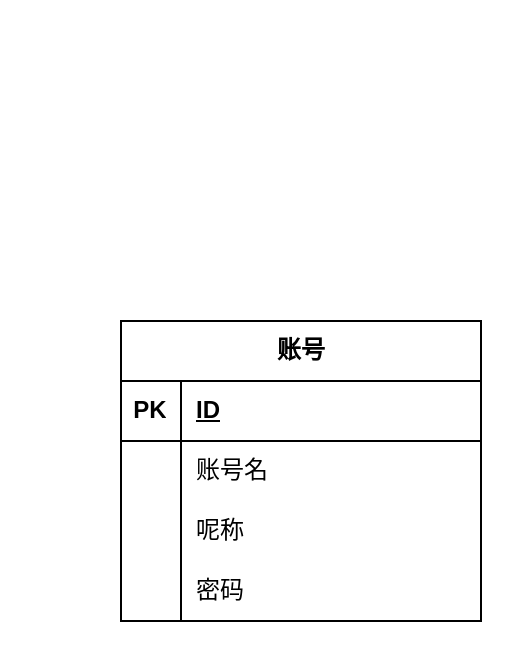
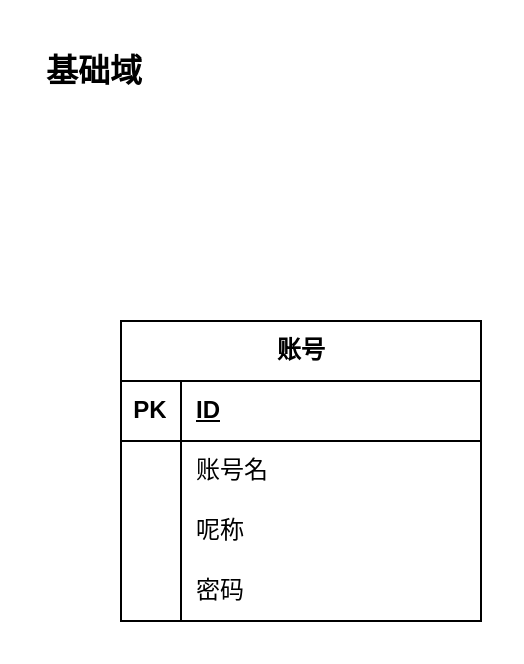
node "基础域": added
